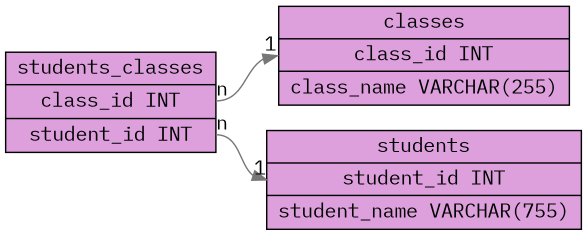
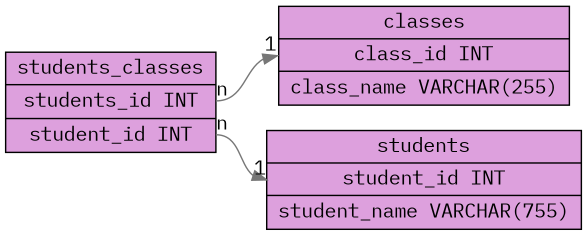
node "students_classes": text "class_id INT" -> "students_id INT"
